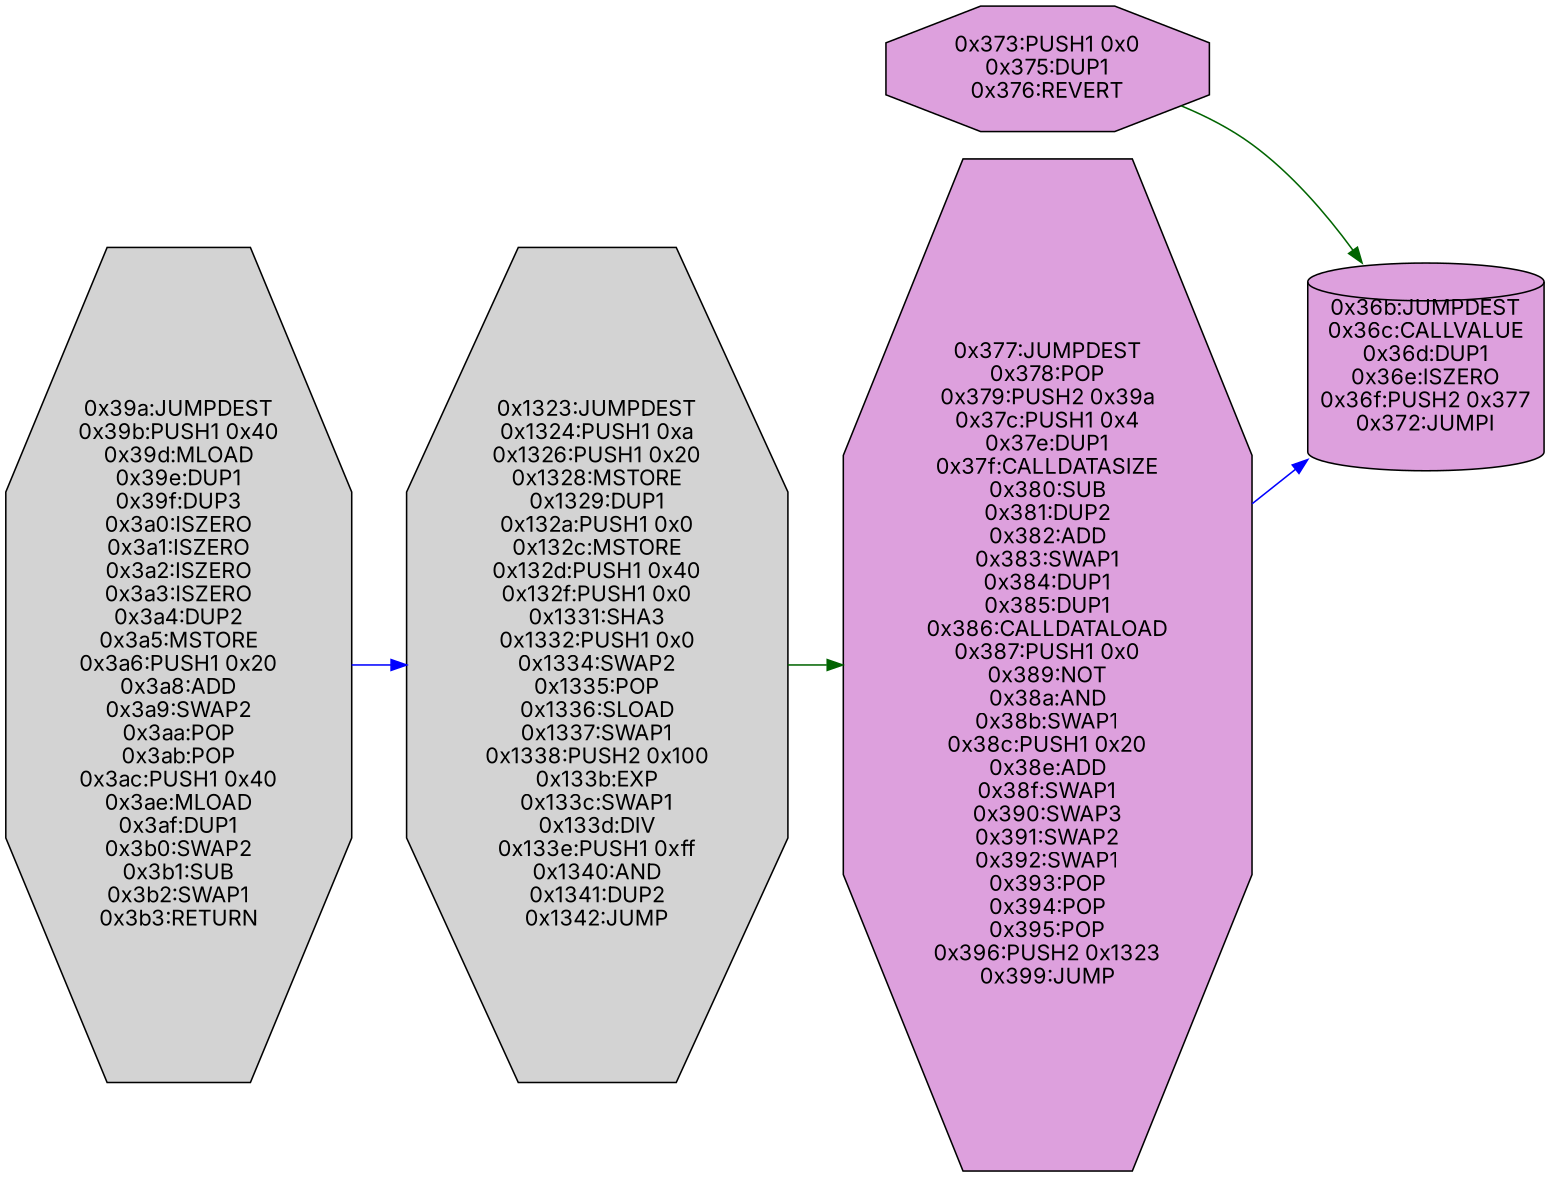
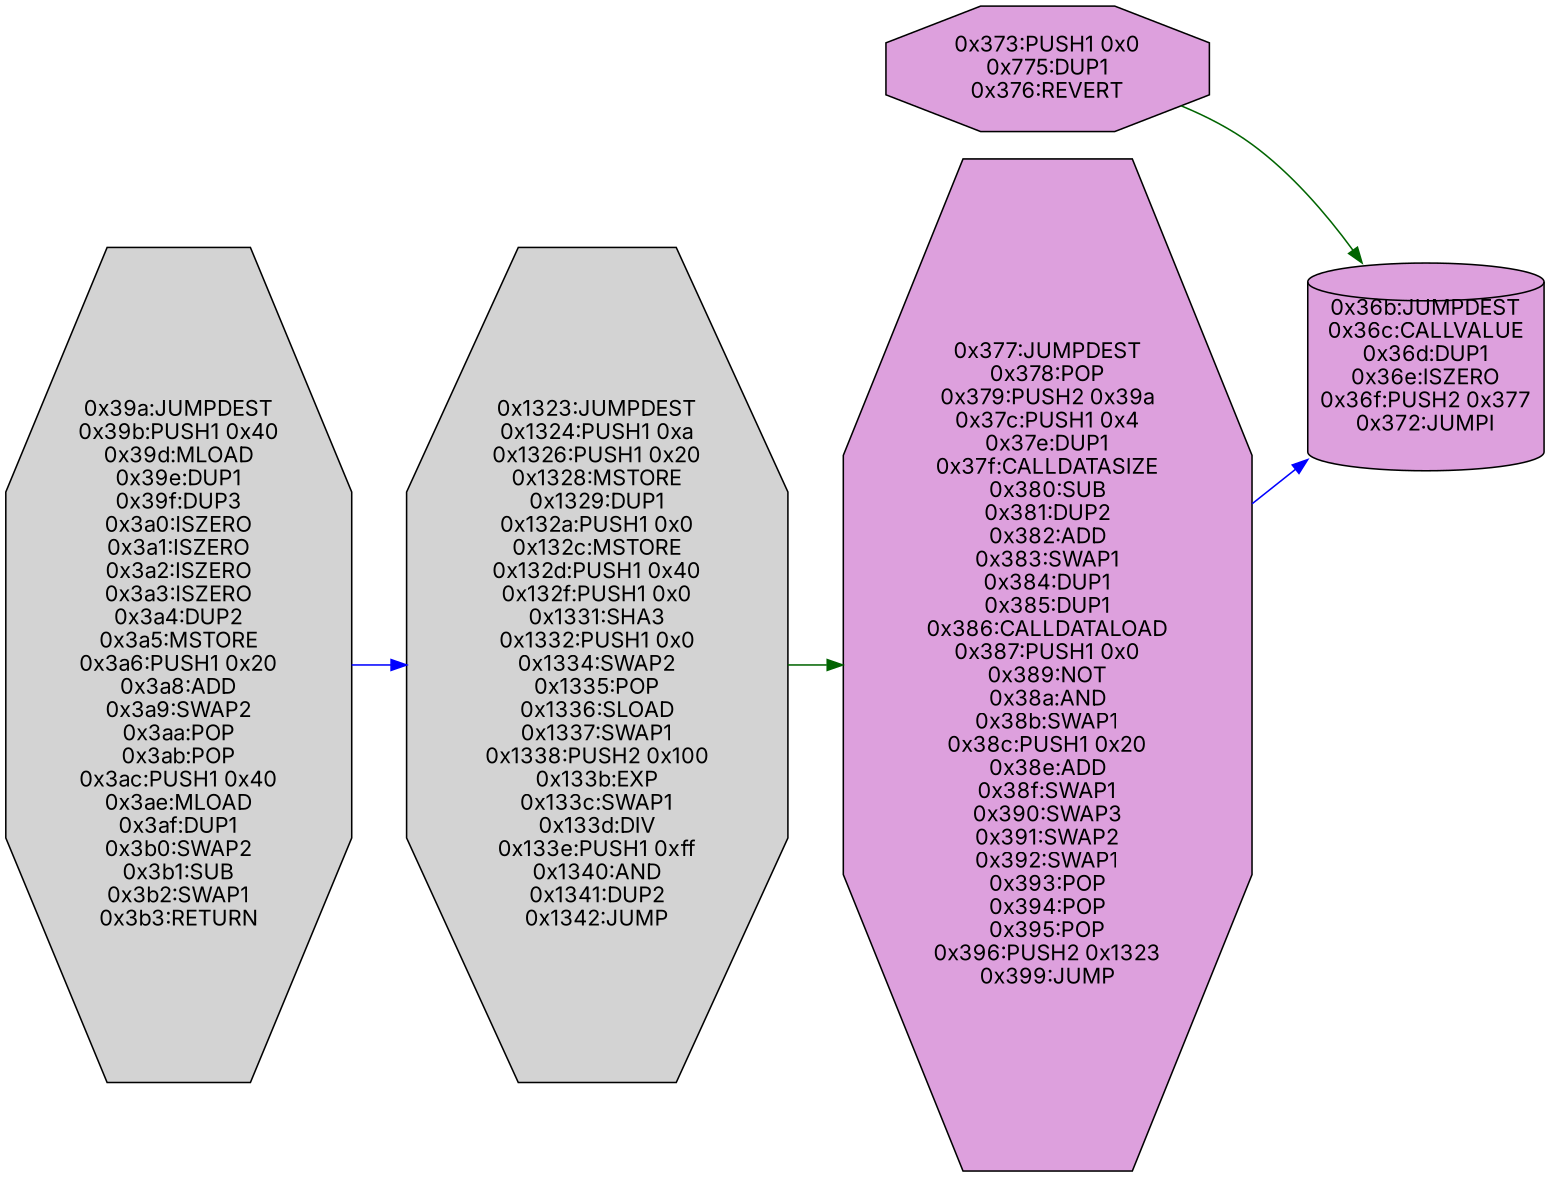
node "0x373:PUSH1 0x0 0x375:DUP1 0x376:REVERT": label "0x373:PUSH1 0x0 0x375:DUP1 0x376:REVERT" -> "0x373:PUSH1 0x0 0x775:DUP1 0x376:REVERT"
